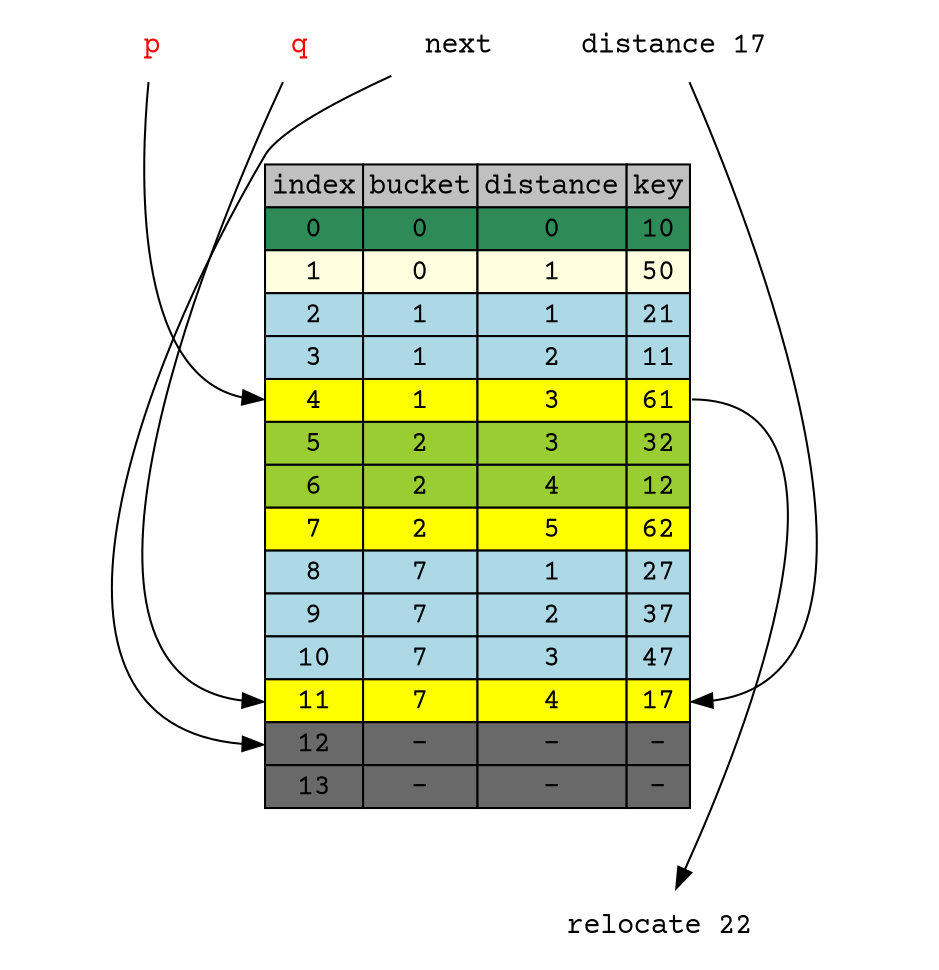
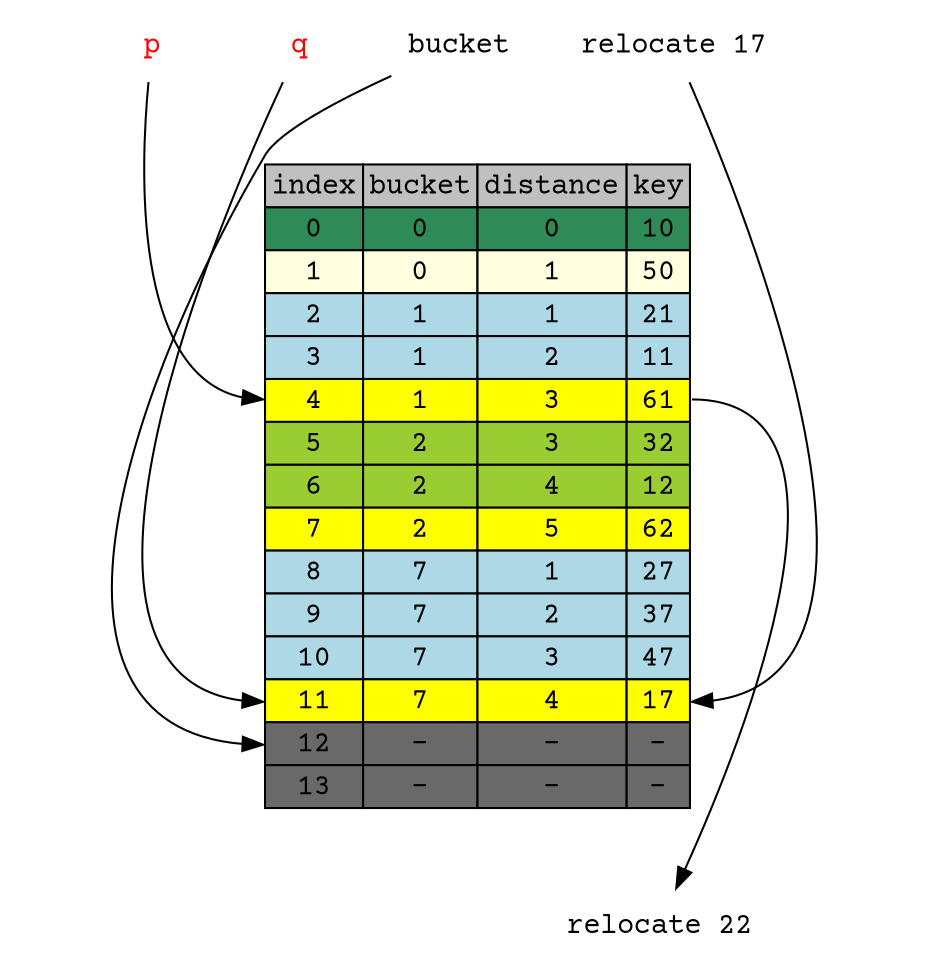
node "next": label "next" -> "bucket"
node "distance 17": label "distance 17" -> "relocate 17"
